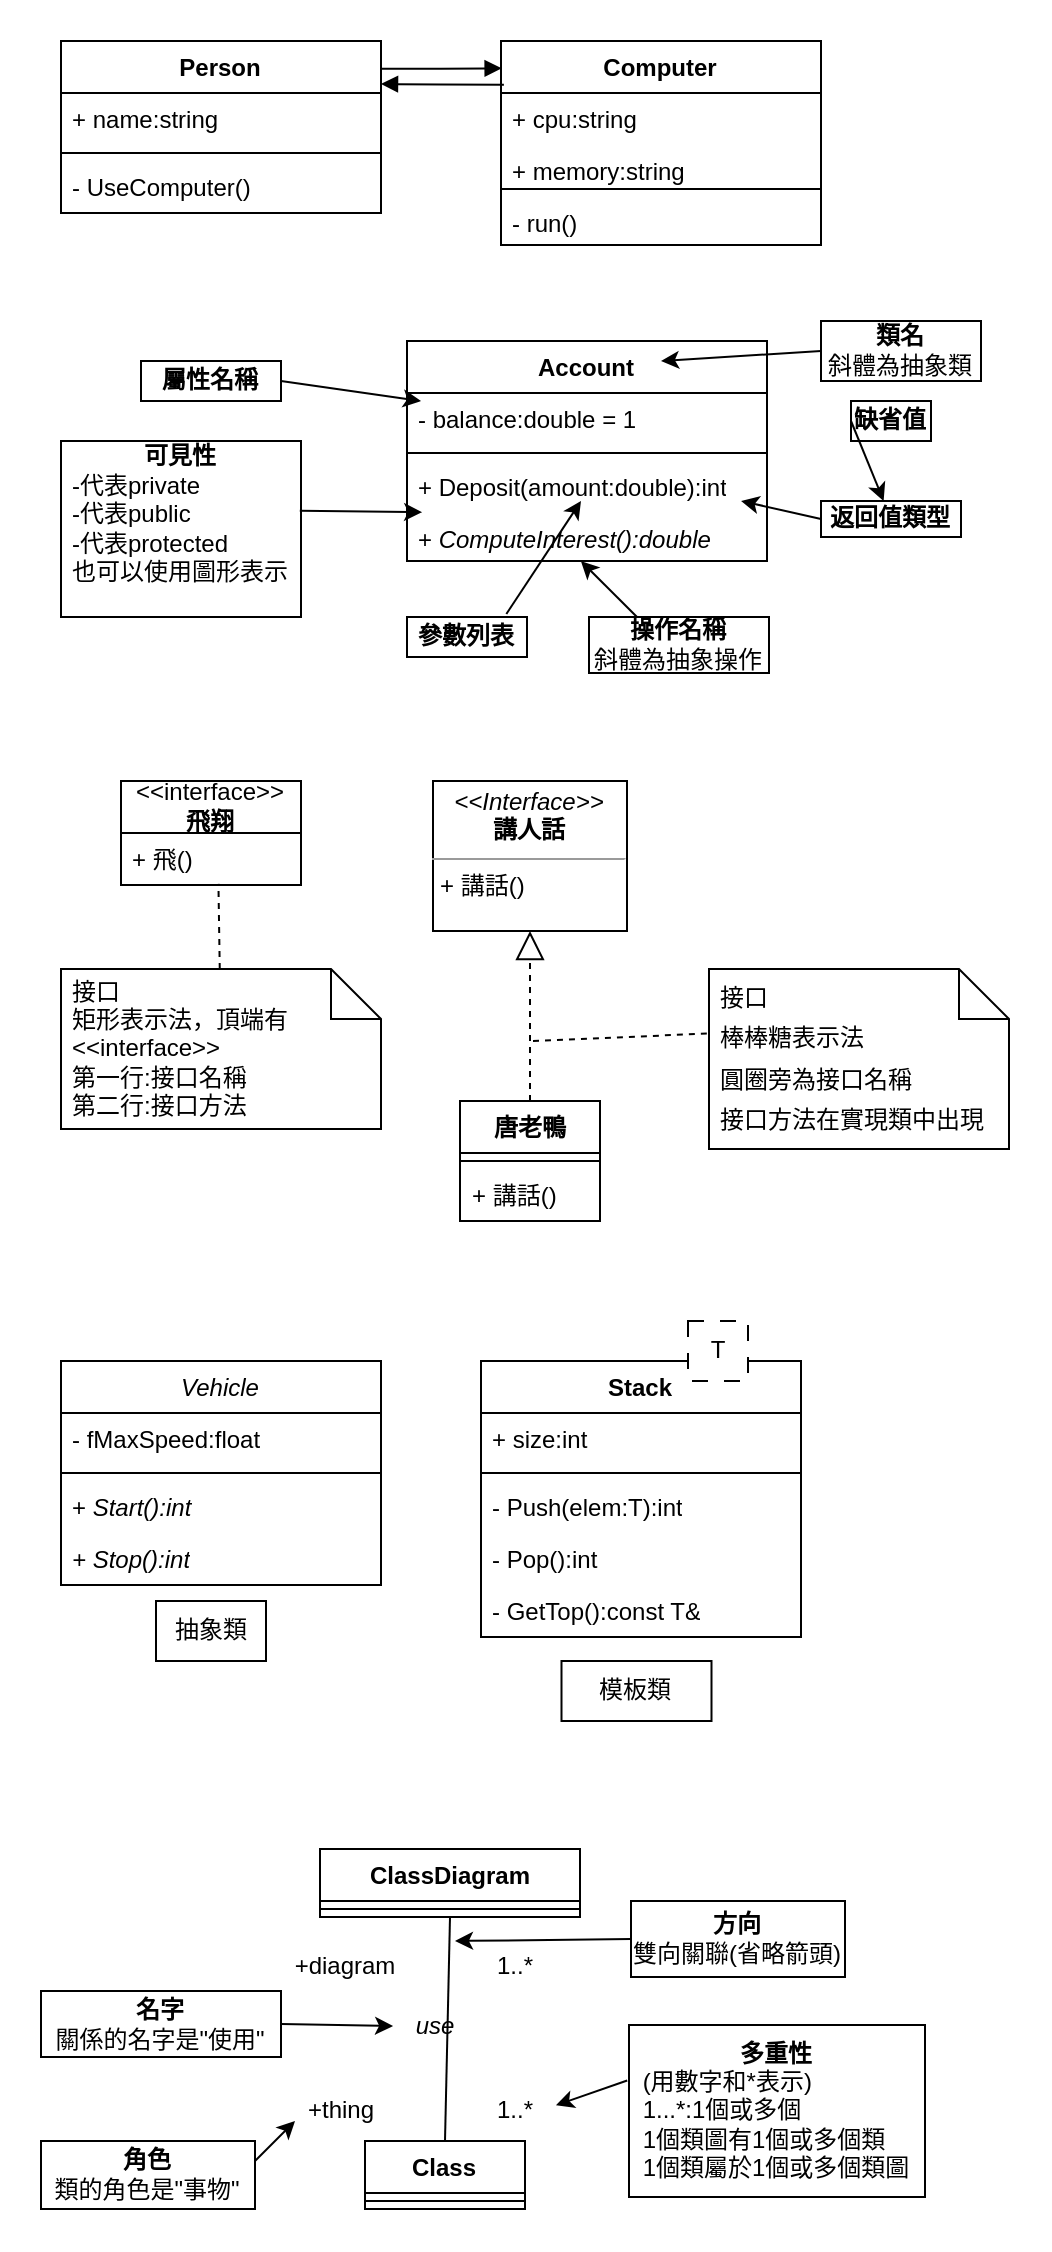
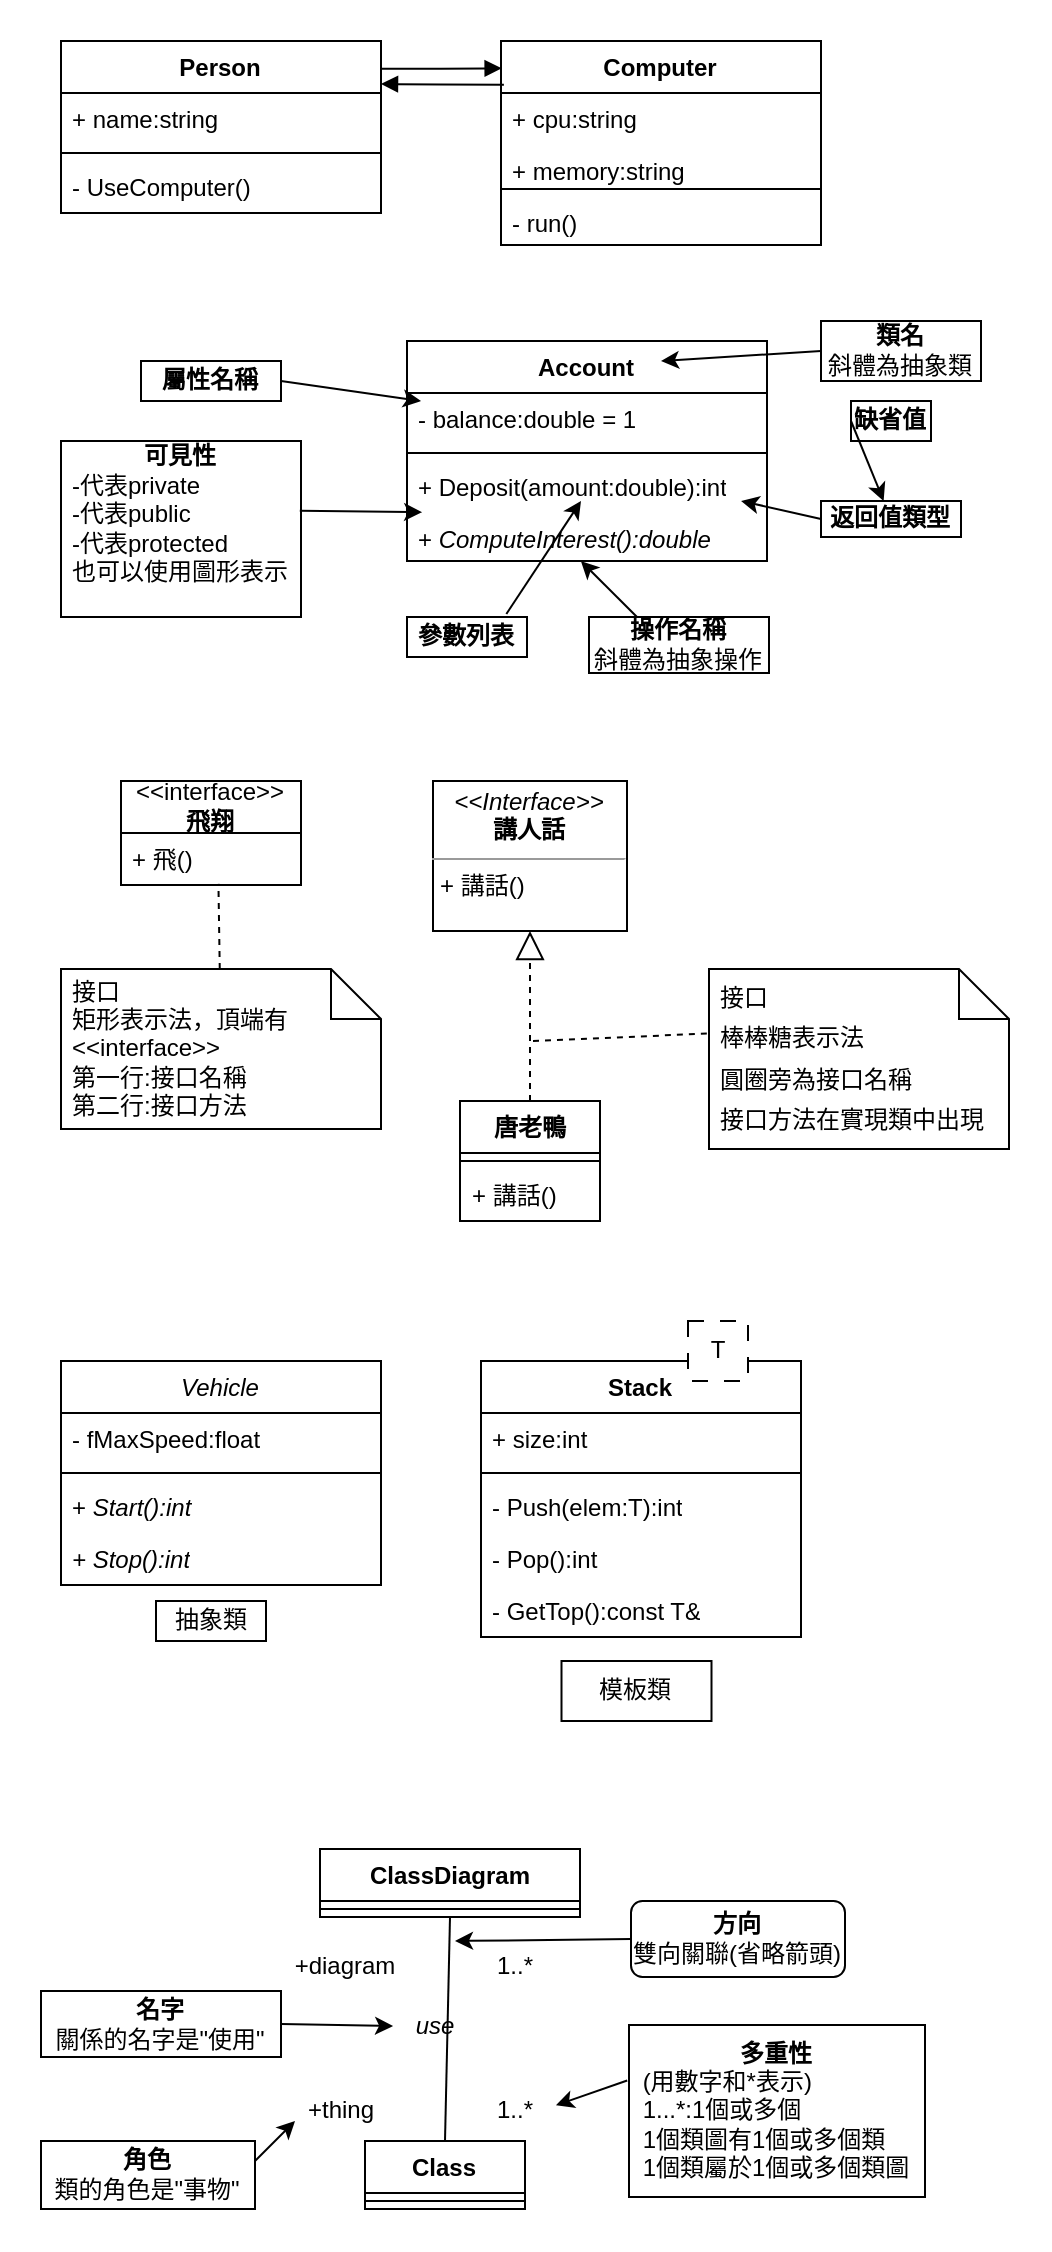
node "抽象類": size 110x60 -> 110x40
node "方向 雙向關聯(省略箭頭)": shape rectangle -> rounded rectangle
